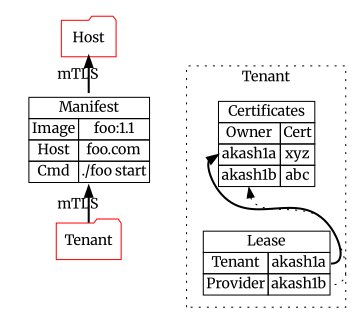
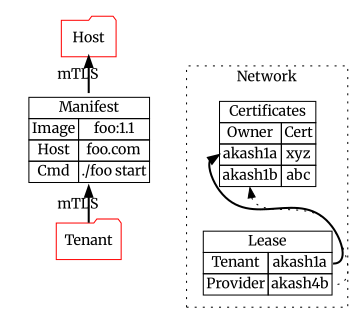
cluster "Tenant": label "Tenant" -> "Network"
node "Lease": text "akash1b" -> "akash4b"
